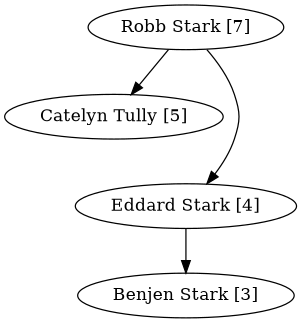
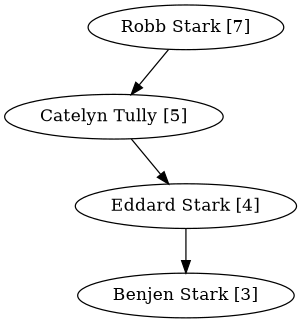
edge "Robb Stark [7]" -> "Eddard Stark [4]": now "Catelyn Tully [5]" -> "Eddard Stark [4]"
